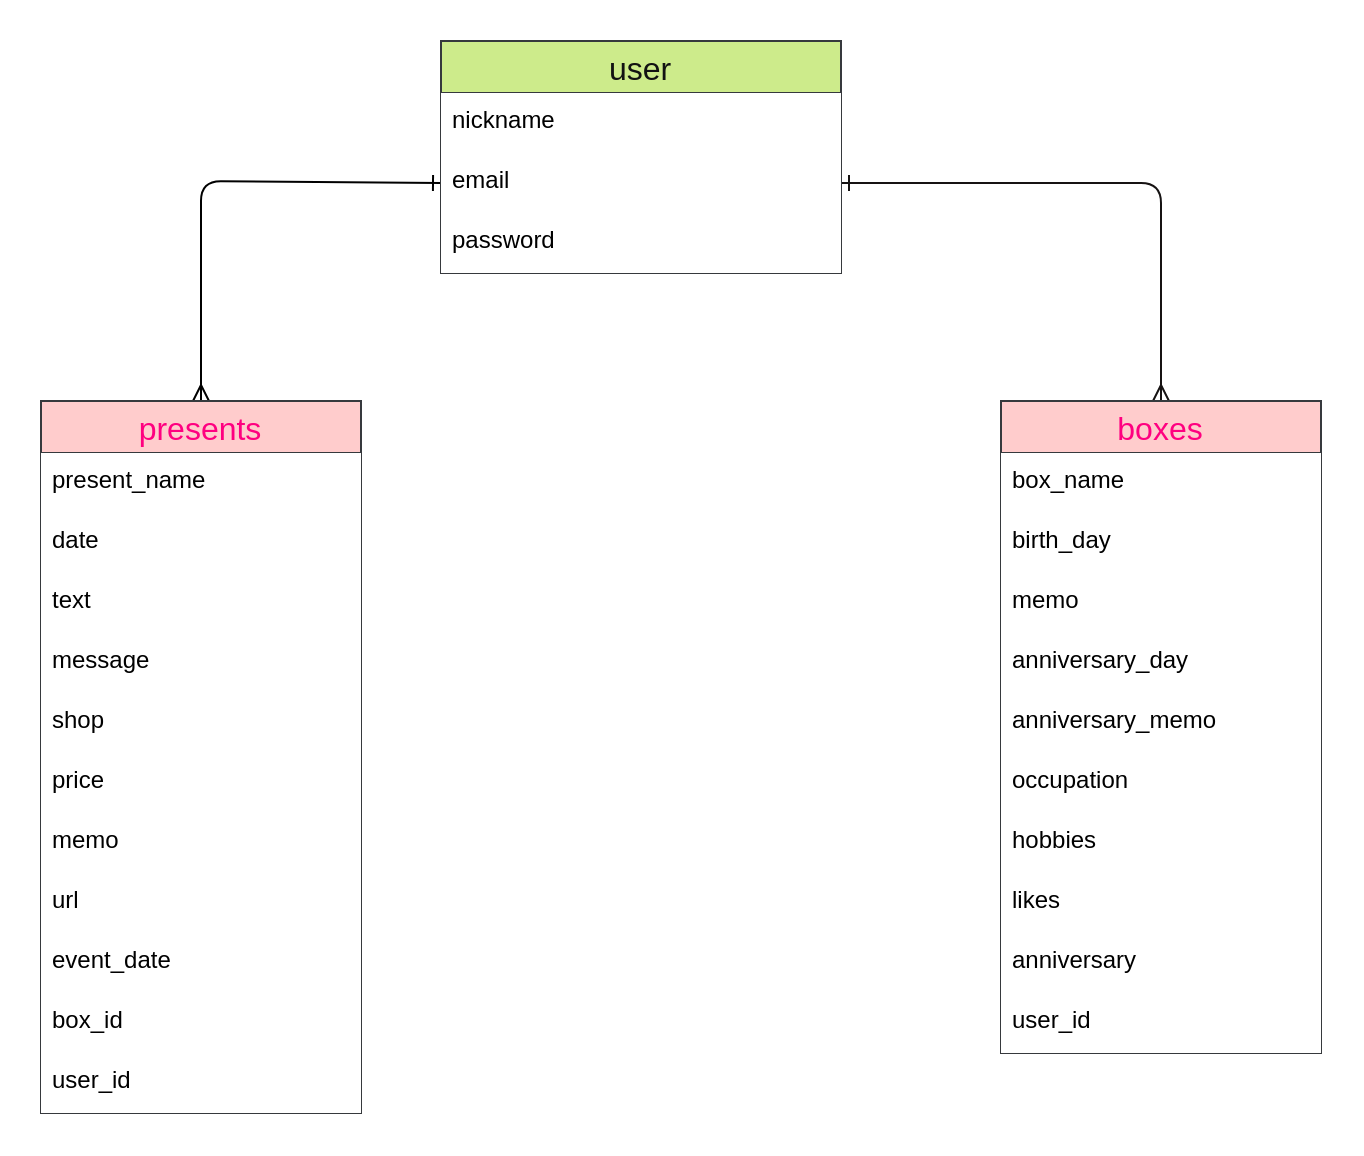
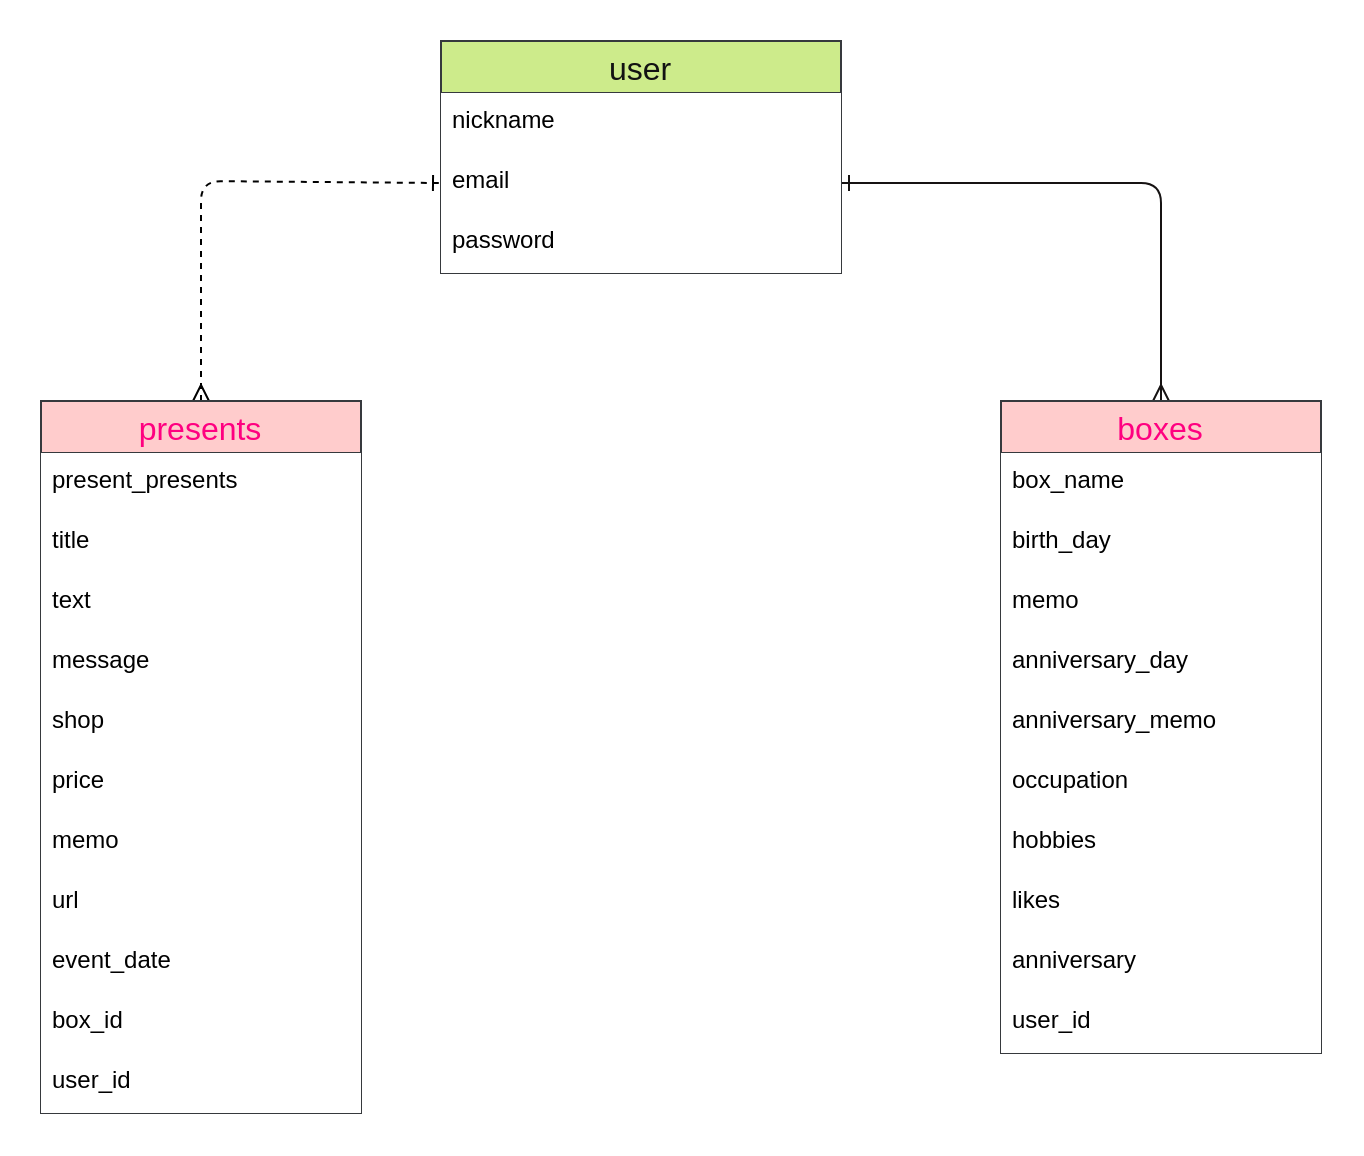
edge "email" -- "presents": style solid -> dashed
node "present_name": label "present_name" -> "present_presents"
node "date": label "date" -> "title"
